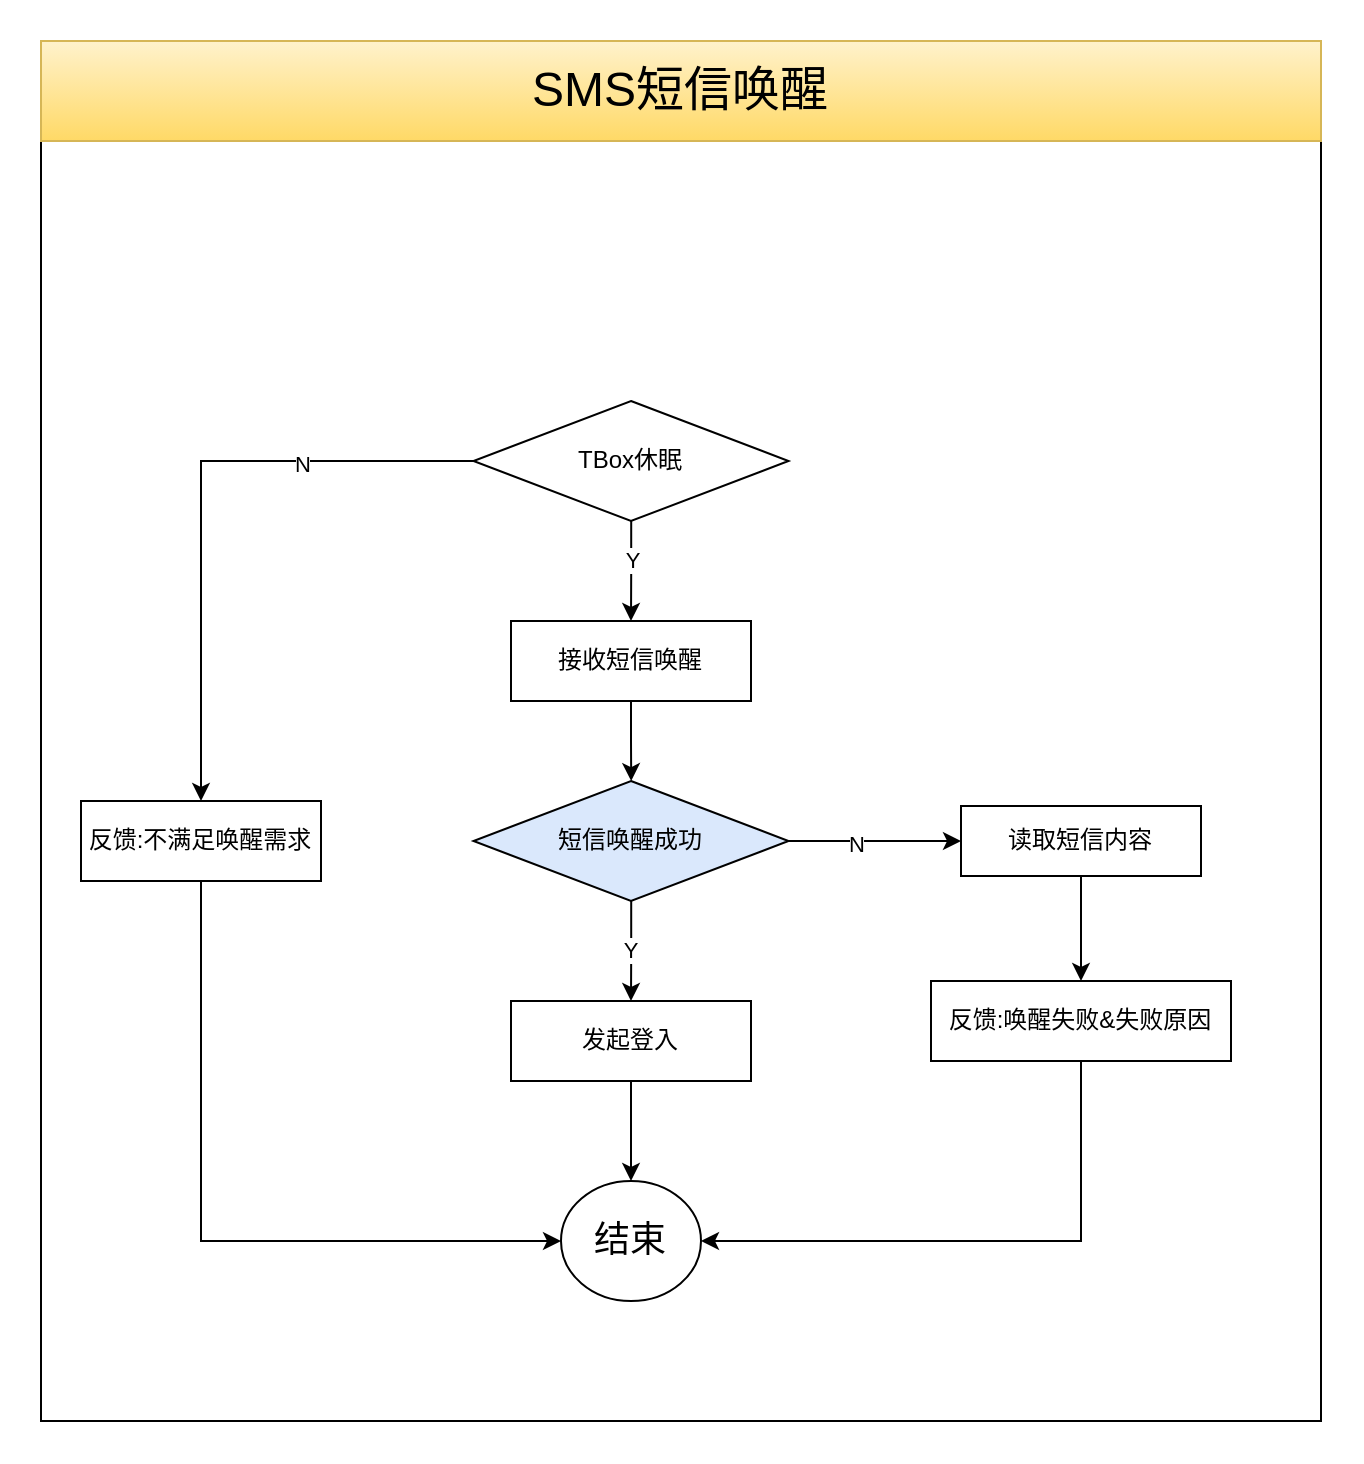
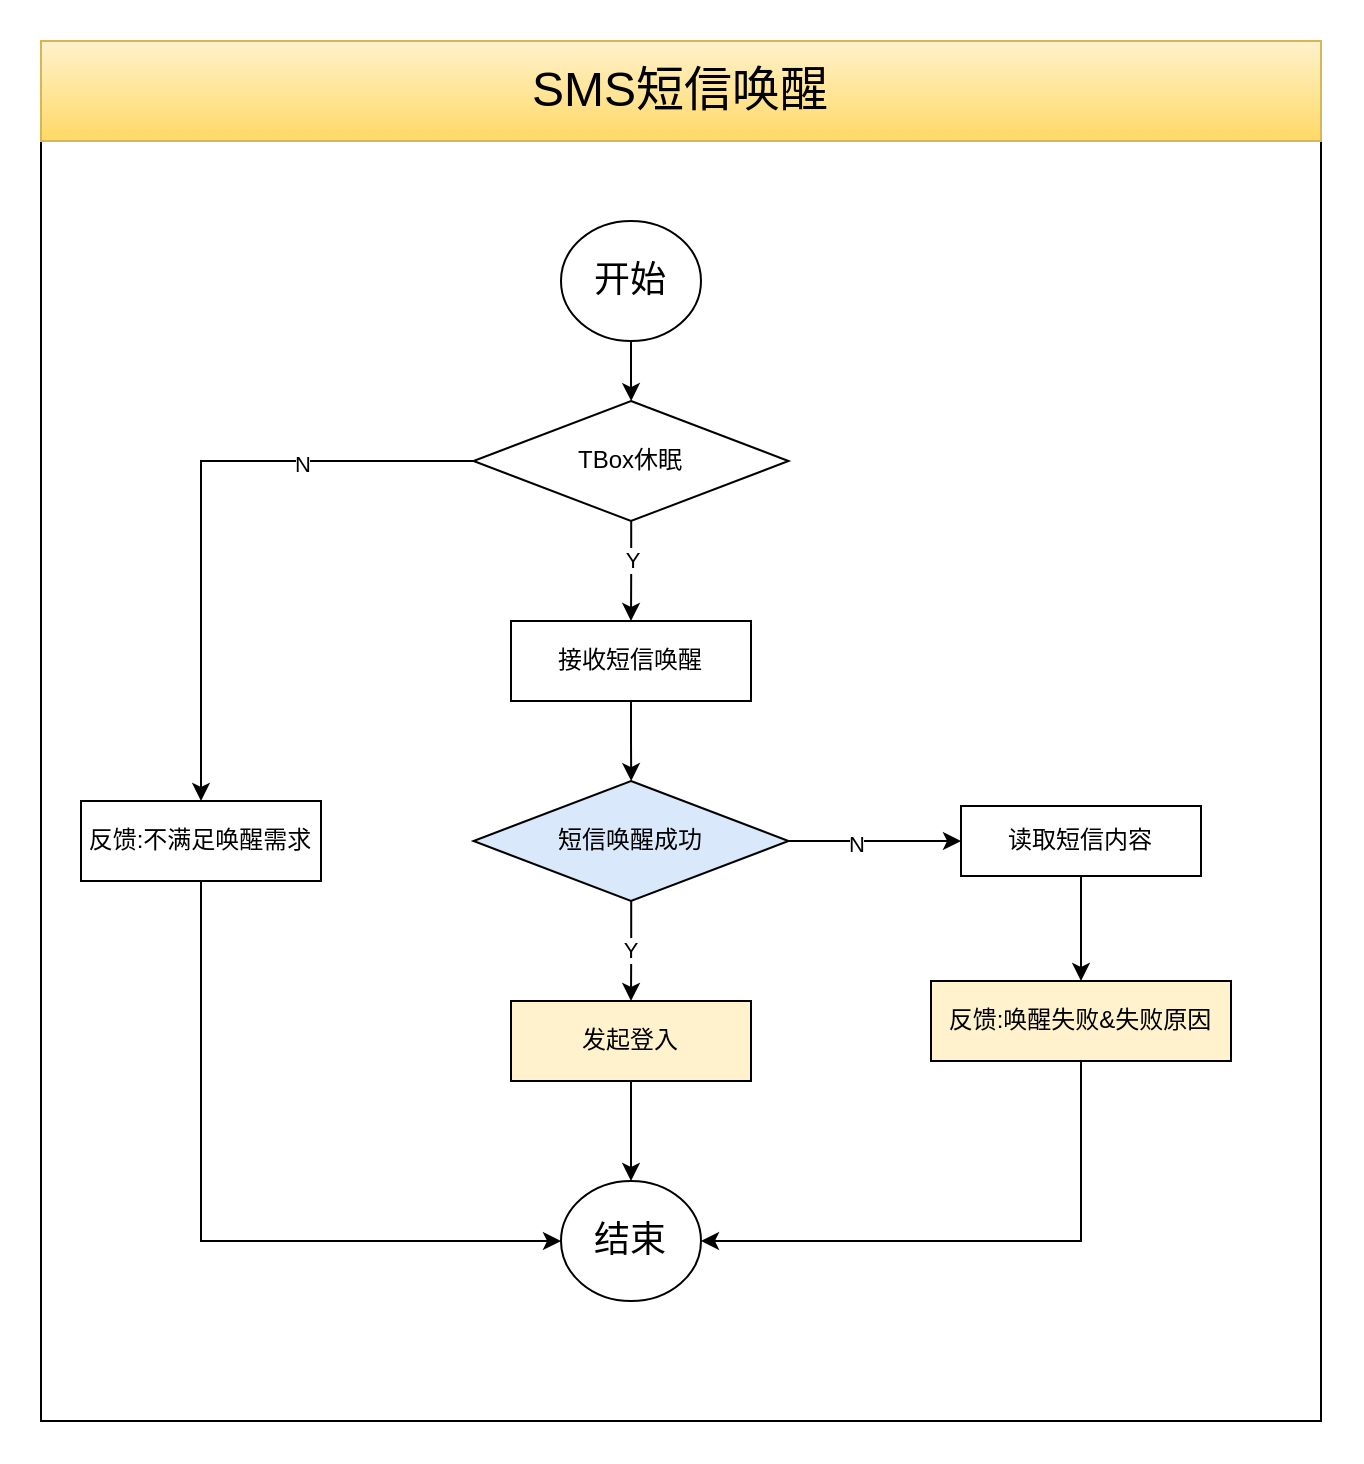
node "开始": added
edge "开始" -> "TBox休眠": added
node "反馈:唤醒失败&失败原因": fillcolor #ffffff -> #fff2cc
node "发起登入": fillcolor #ffffff -> #fff2cc
